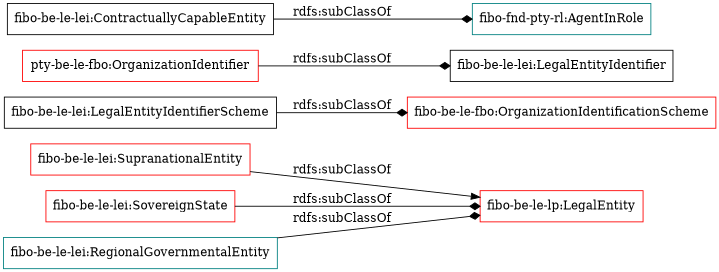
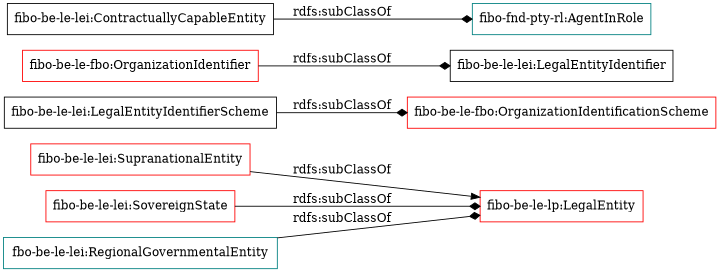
node "pty-be-le-fbo:OrganizationIdentifier": label "pty-be-le-fbo:OrganizationIdentifier" -> "fibo-be-le-fbo:OrganizationIdentifier"
node "fibo-be-le-lei:RegionalGovernmentalEntity": label "fibo-be-le-lei:RegionalGovernmentalEntity" -> "fbo-be-le-lei:RegionalGovernmentalEntity"
